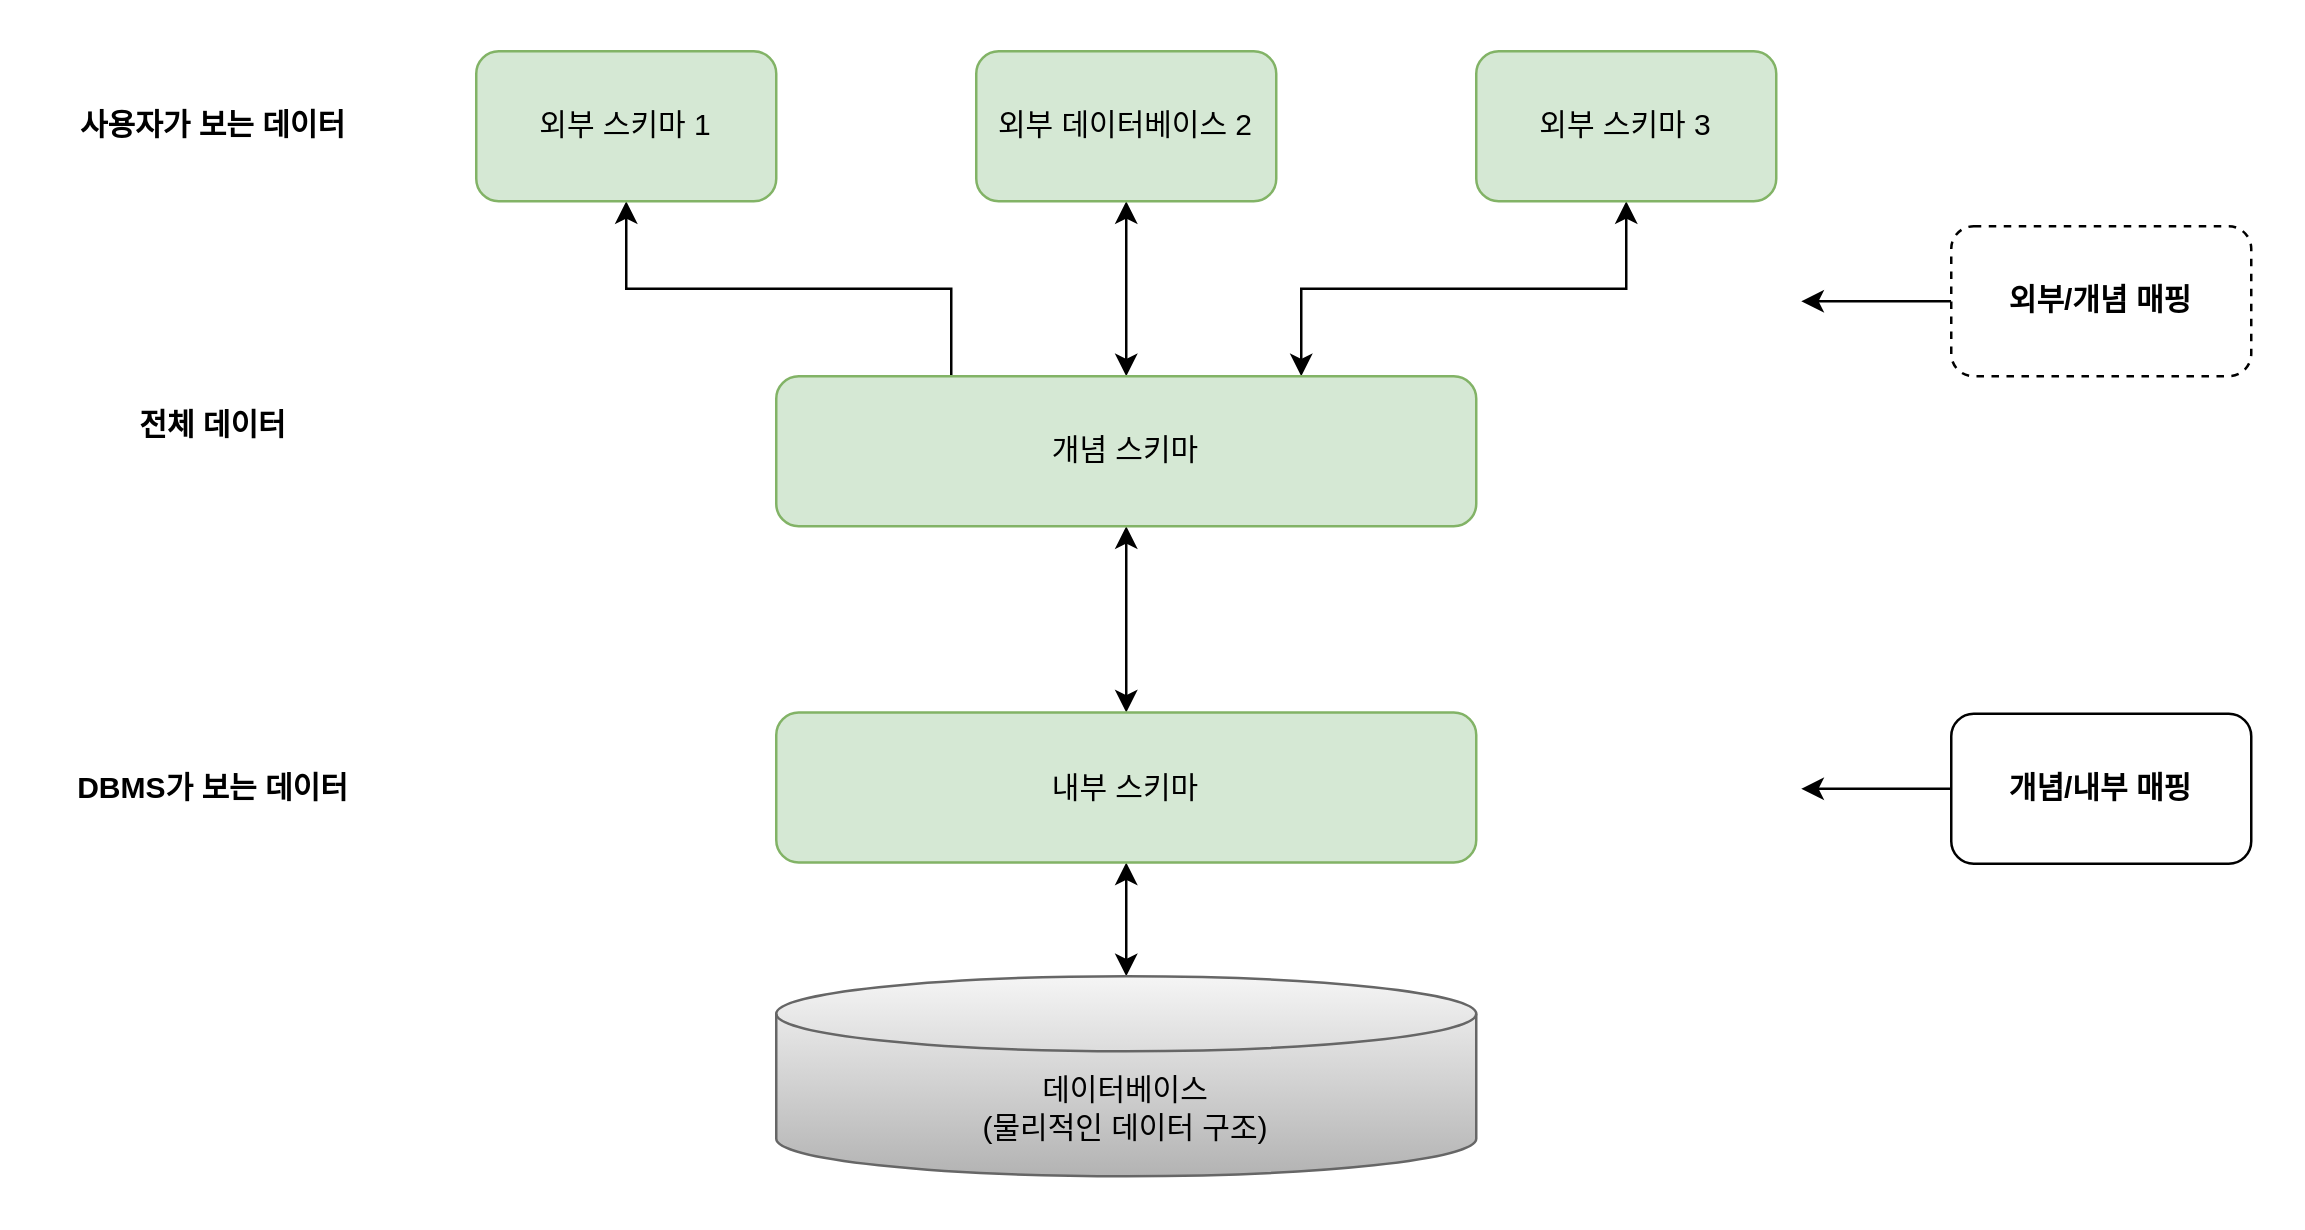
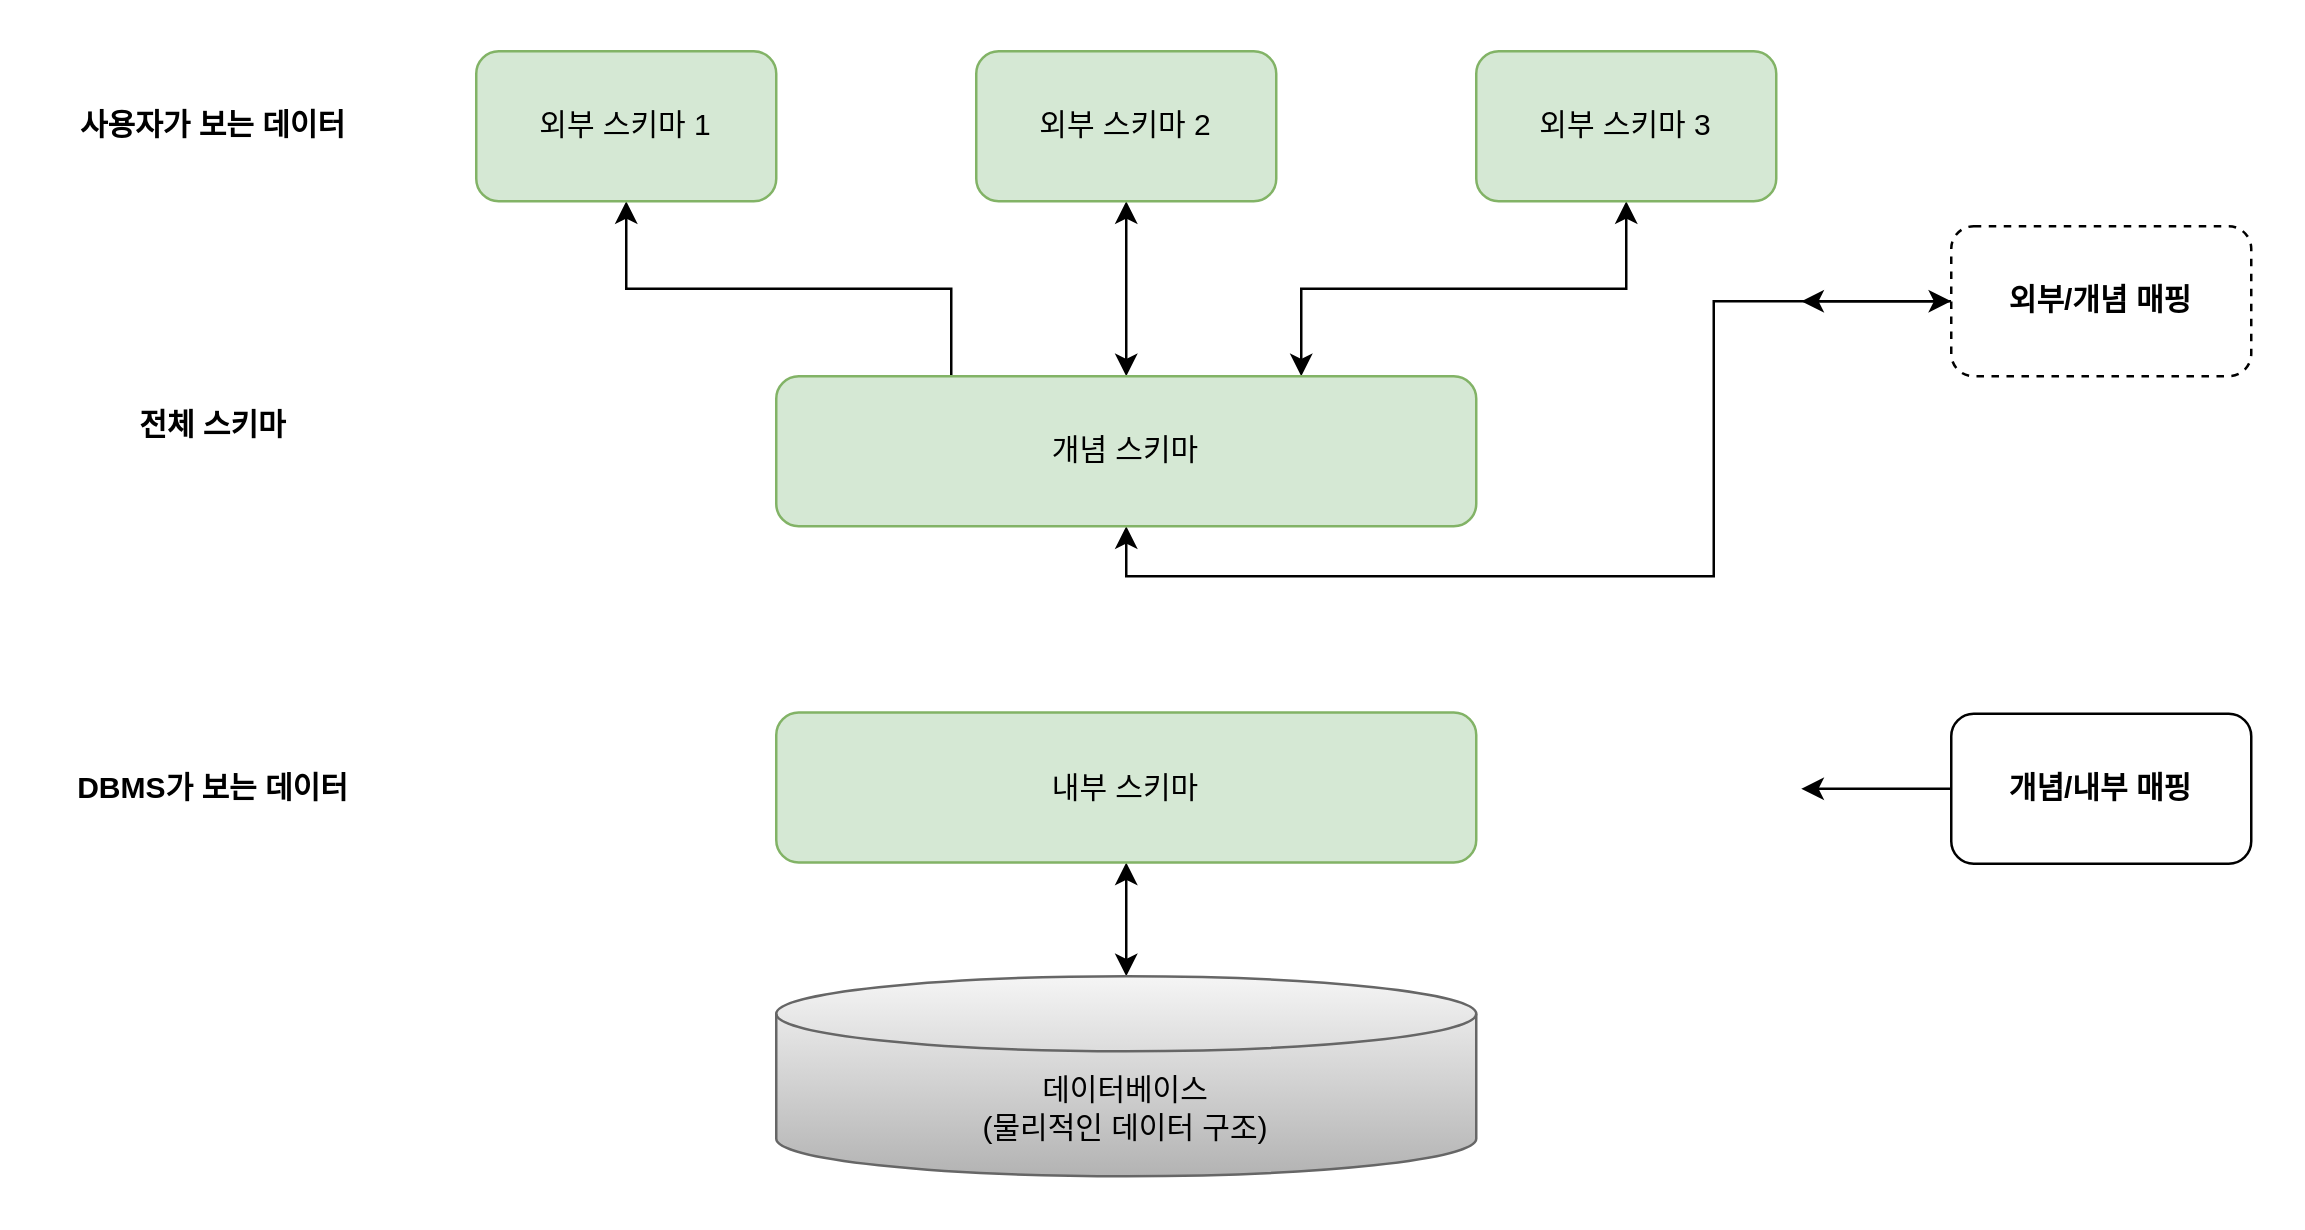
node "외부 데이터베이스 2": label "외부 데이터베이스 2" -> "외부 스키마 2"
node "전체 데이터": label "전체 데이터" -> "전체 스키마"
edge "개념 스키마" -- "내부 스키마": now "개념 스키마" -- "외부/개념 매핑"
